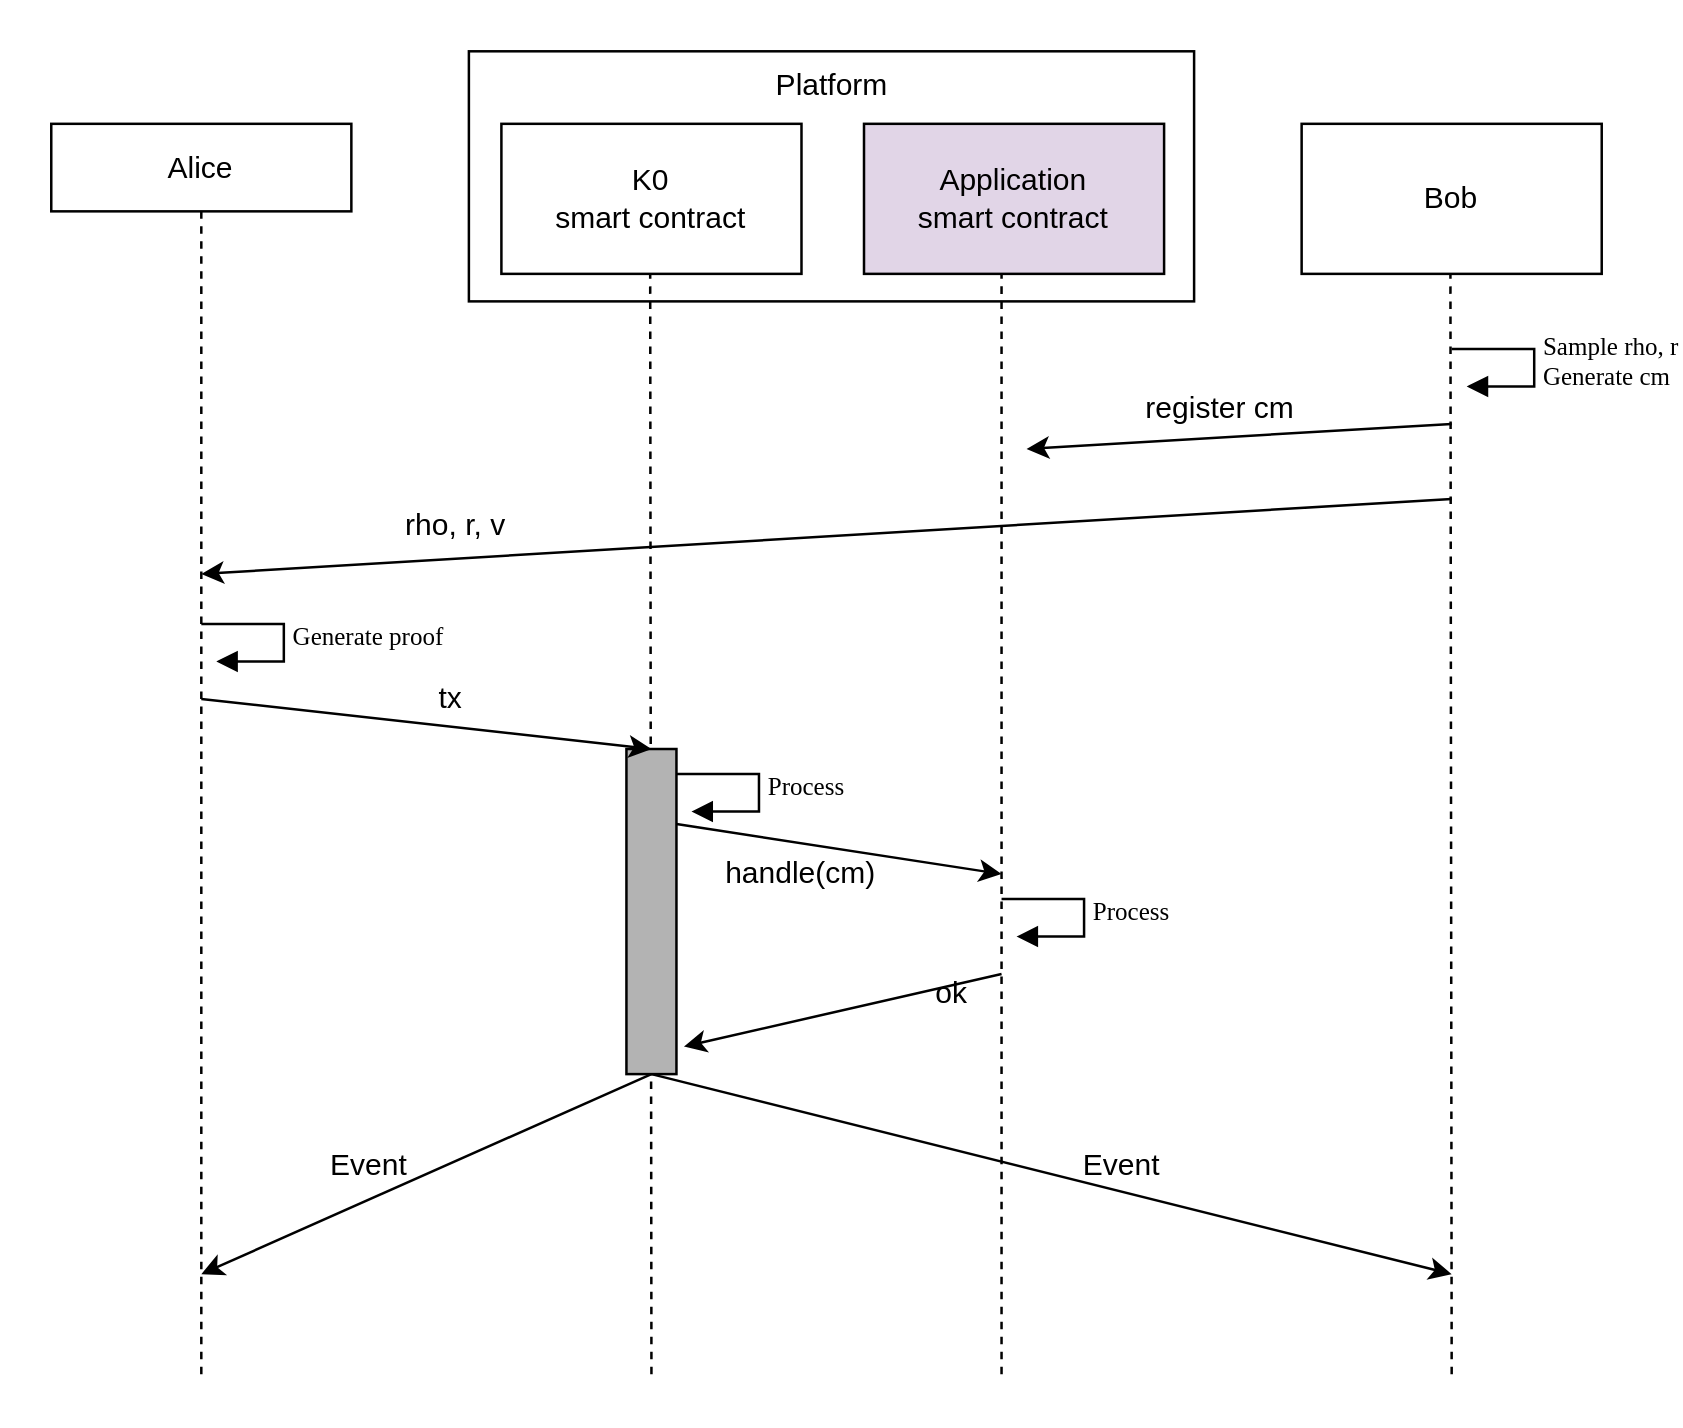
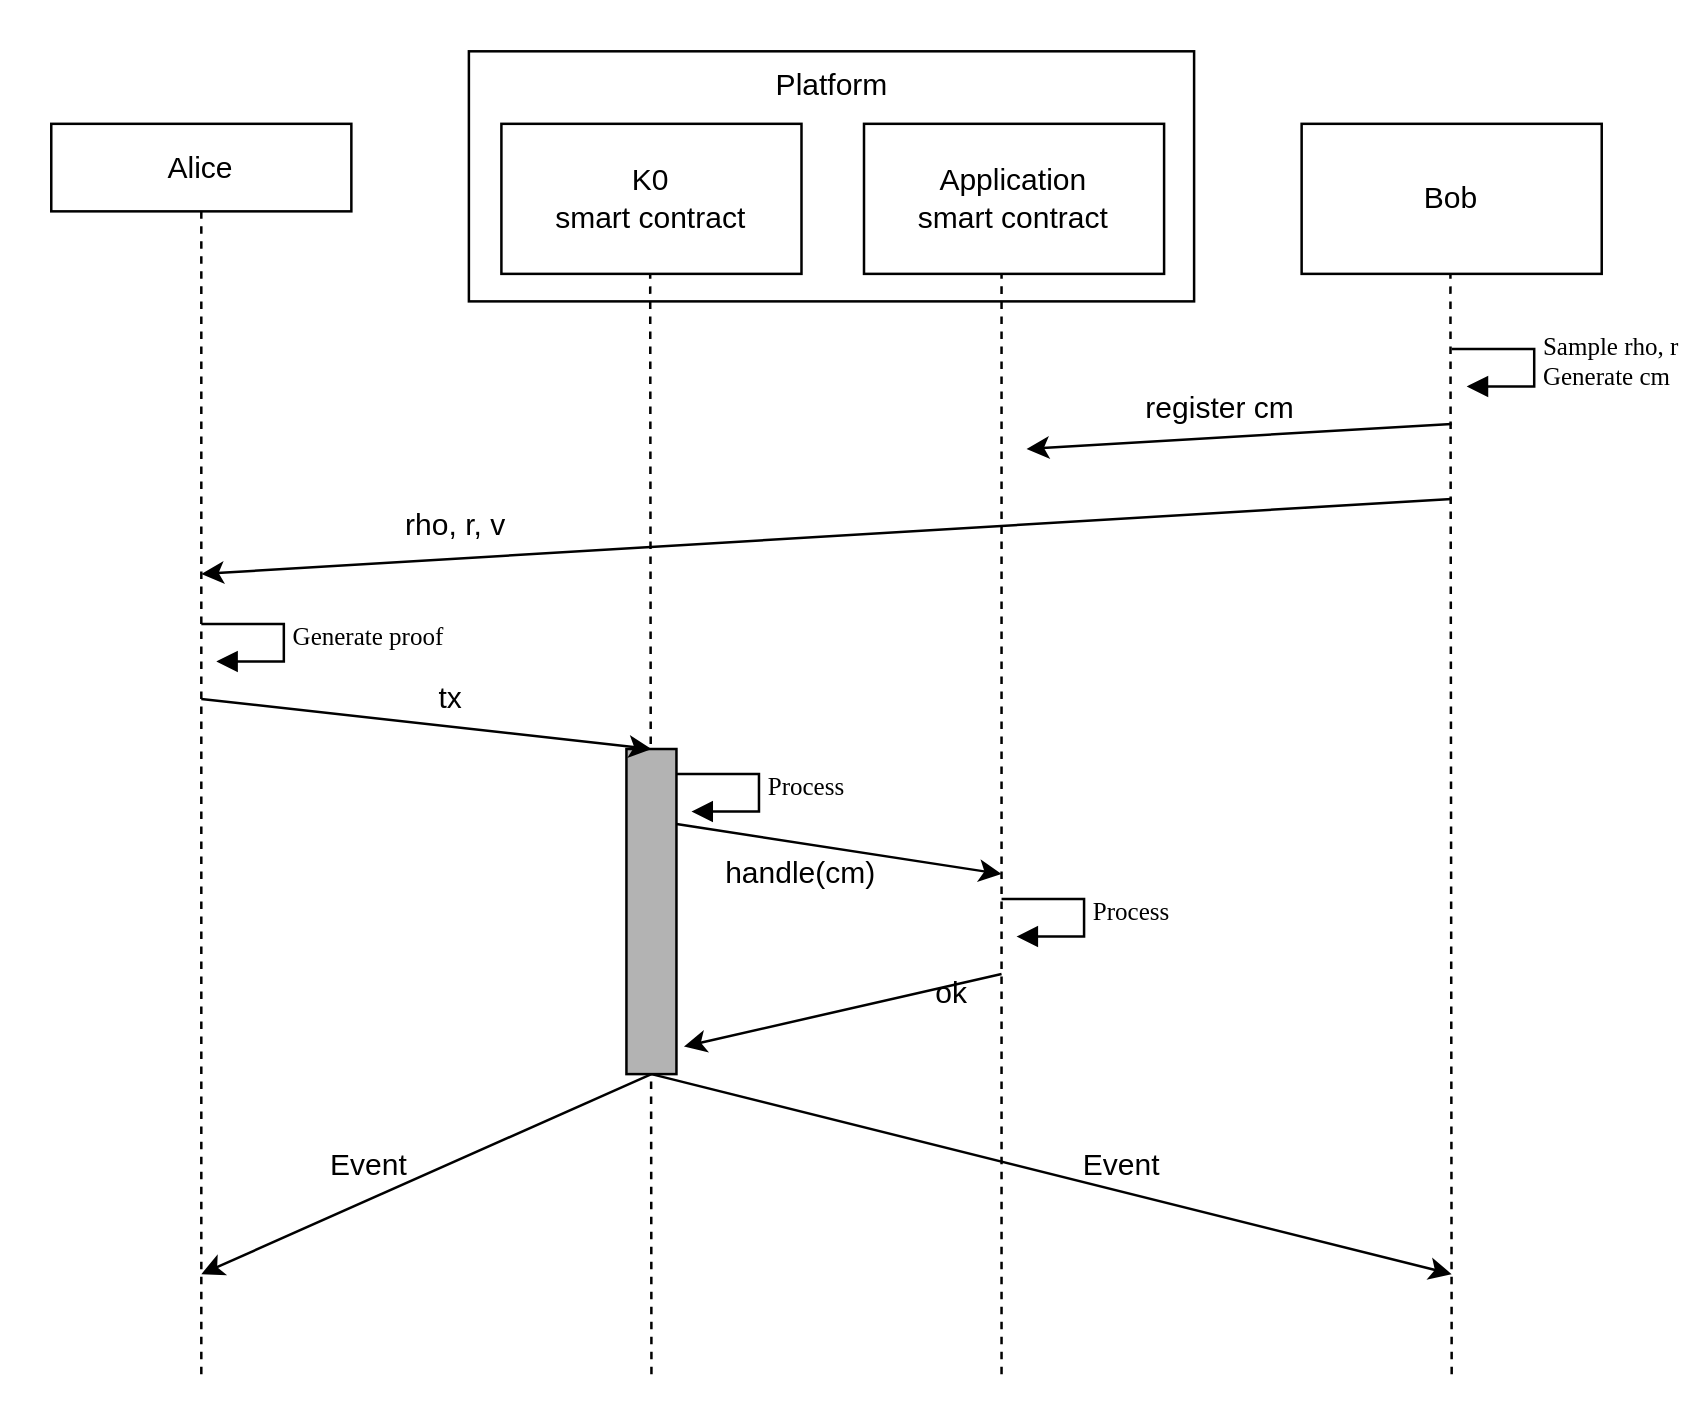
node "Application smart contract": fillcolor #e1d5e7 -> #ffffff
